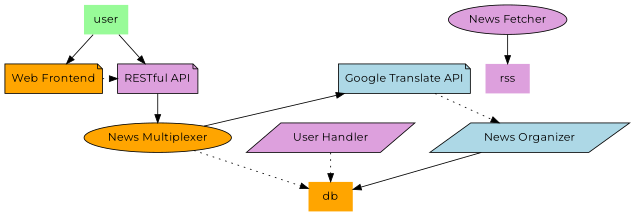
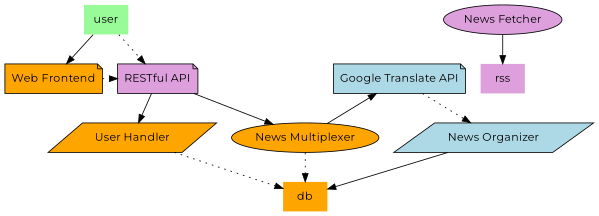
edge "user" -> "RESTful API": style solid -> dotted
edge "RESTful API" -> "User Handler": added
node "User Handler": fillcolor plum -> orange
